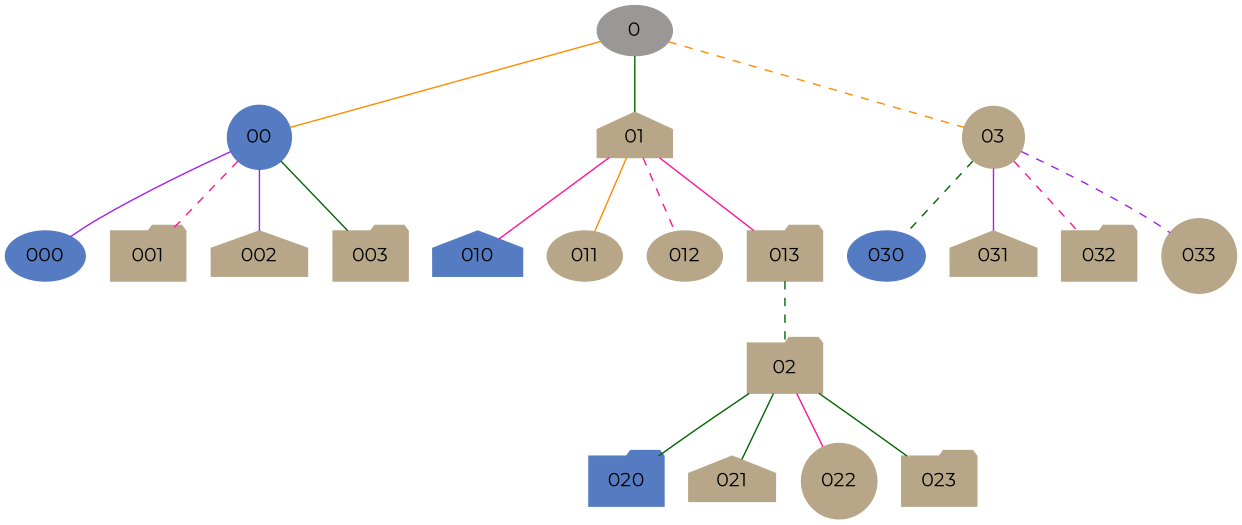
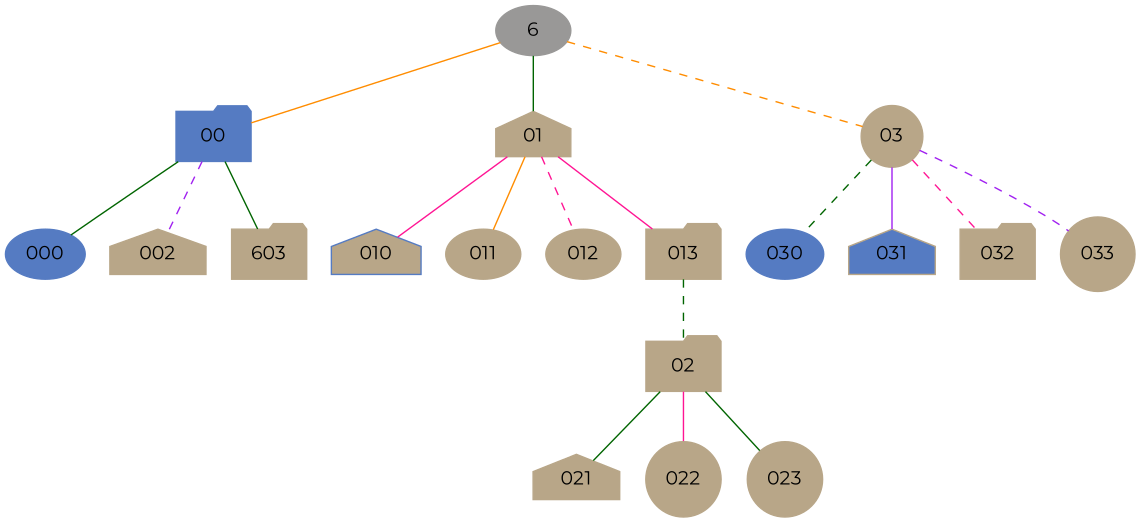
node "0": label "0" -> "6"
node "00": shape circle -> folder
edge "00" -- "000": color purple -> darkgreen
edge "00" -- "002": style solid -> dashed
node "001": removed
node "003": label "003" -> "603"
node "010": fillcolor #557bc2 -> #b8a688
node "031": fillcolor #b8a688 -> #557bc2
node "020": removed
node "023": shape folder -> circle
